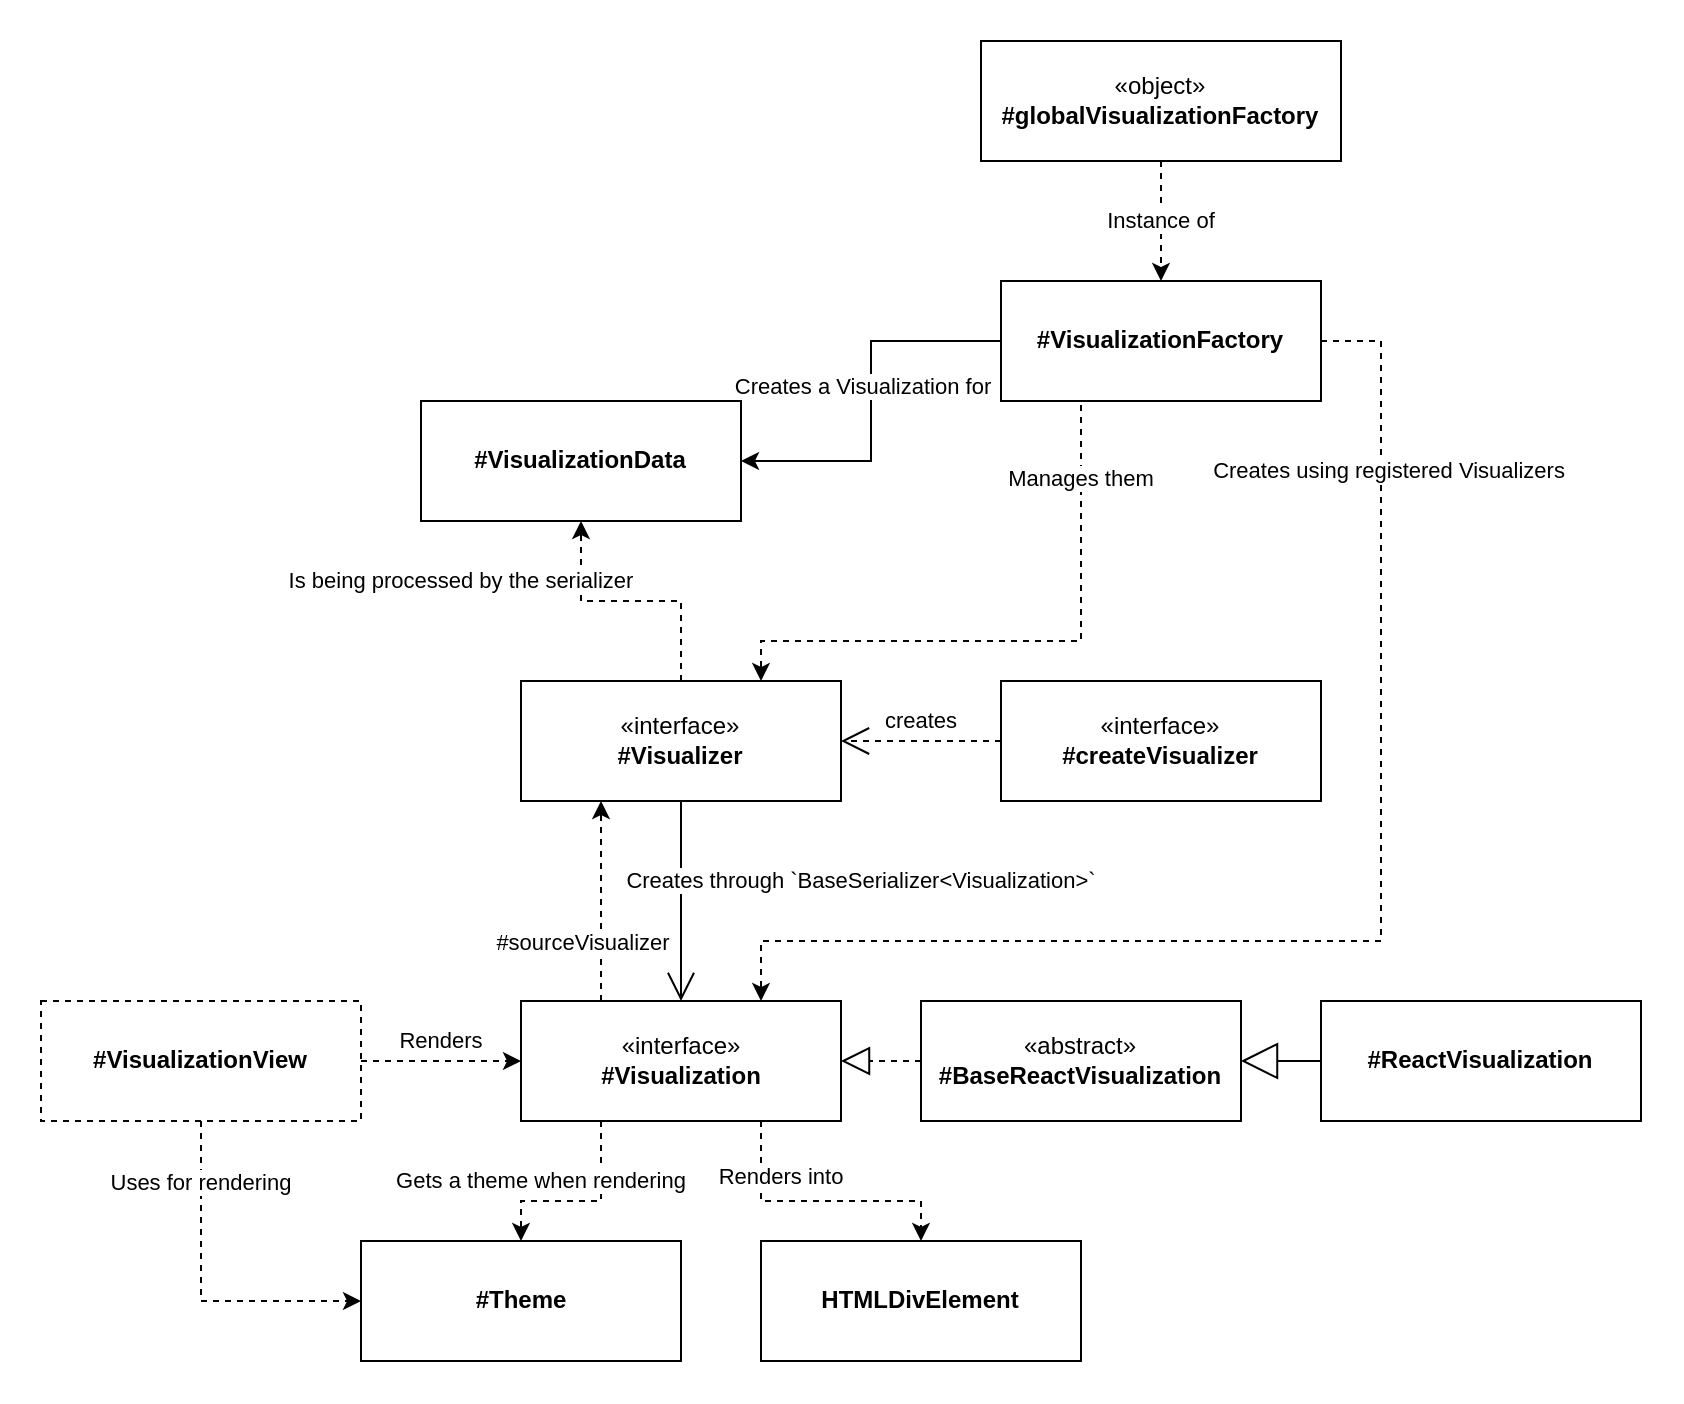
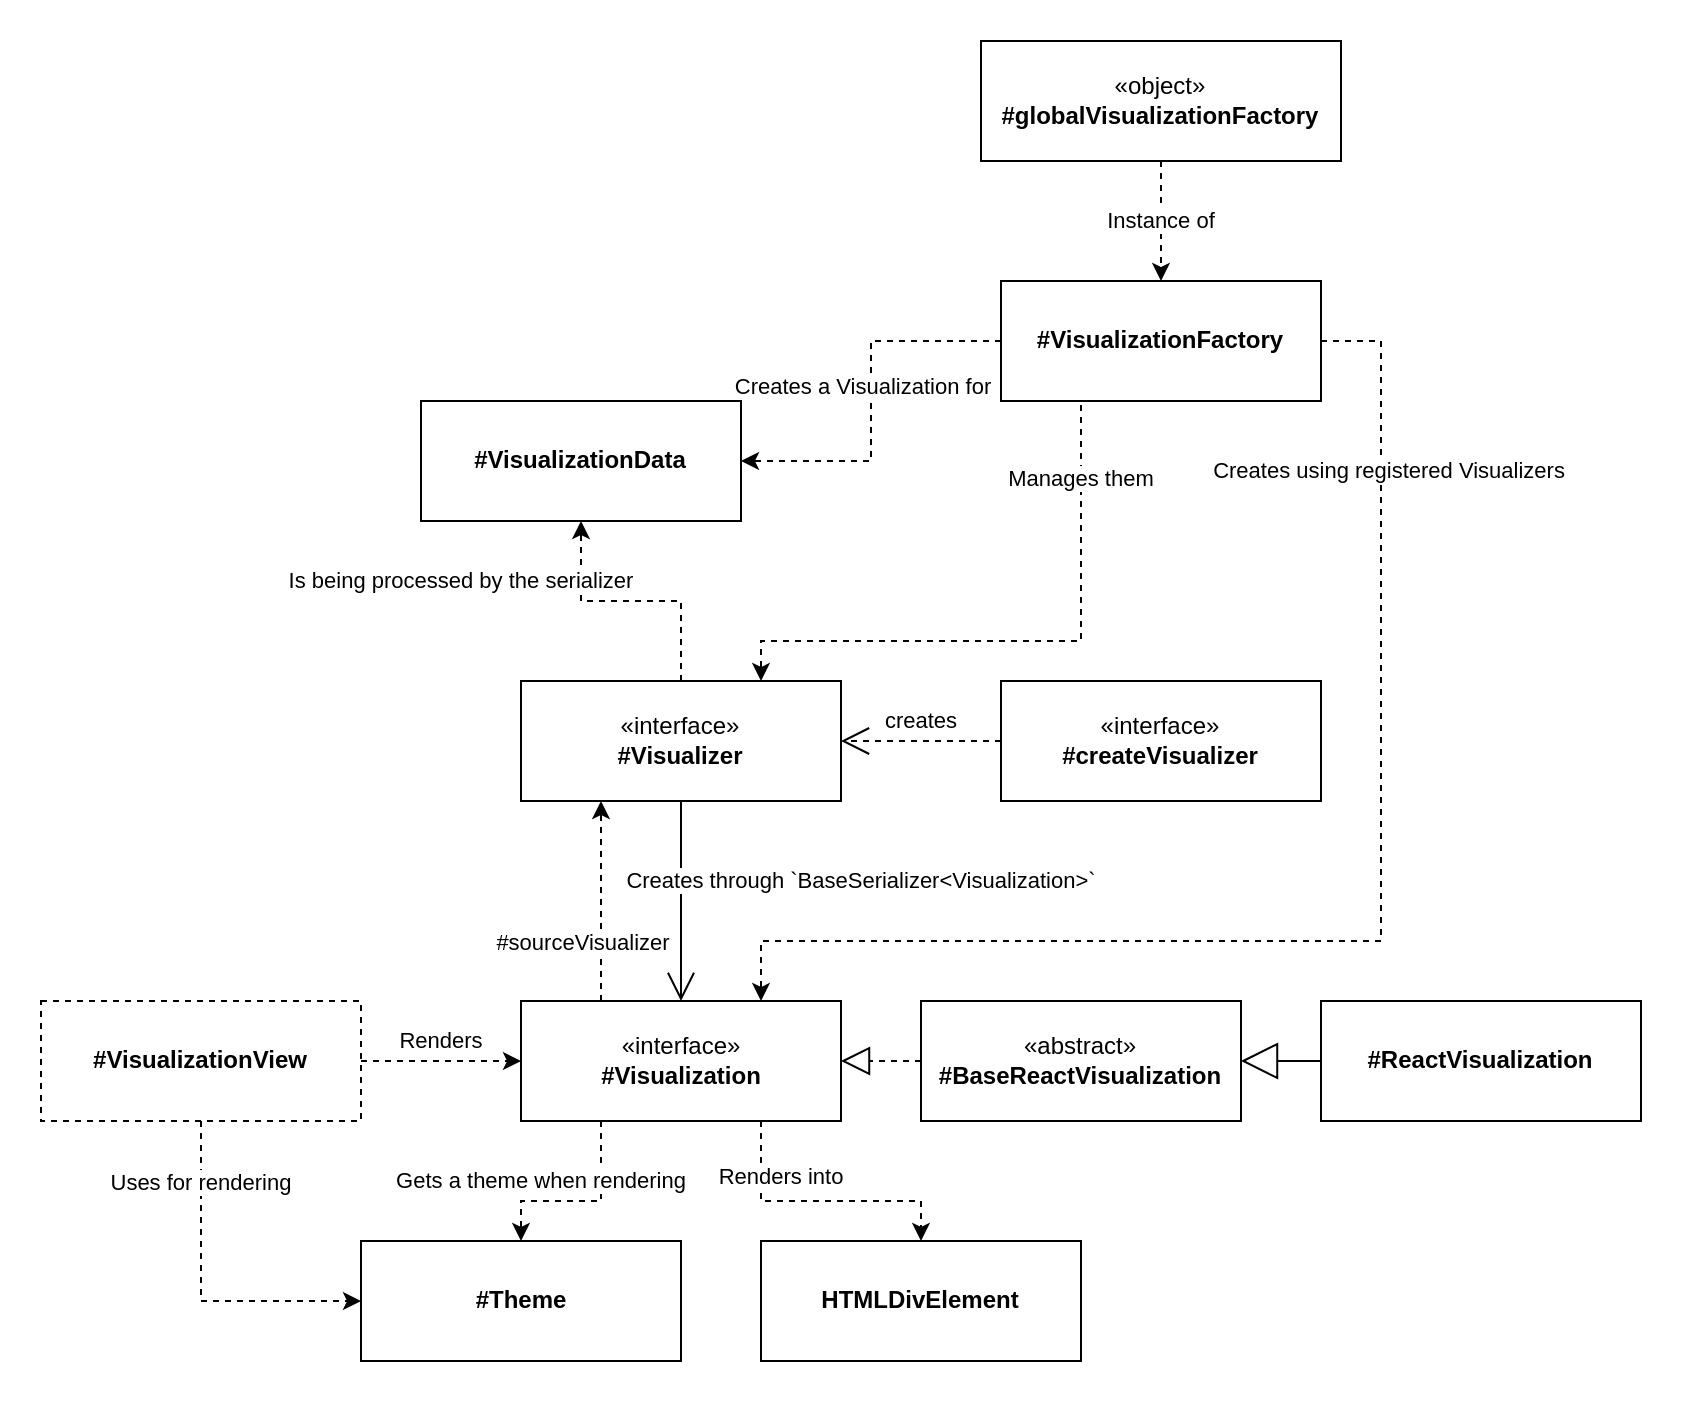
edge "#VisualizationFactory" -> "#VisualizationData": style solid -> dashed
